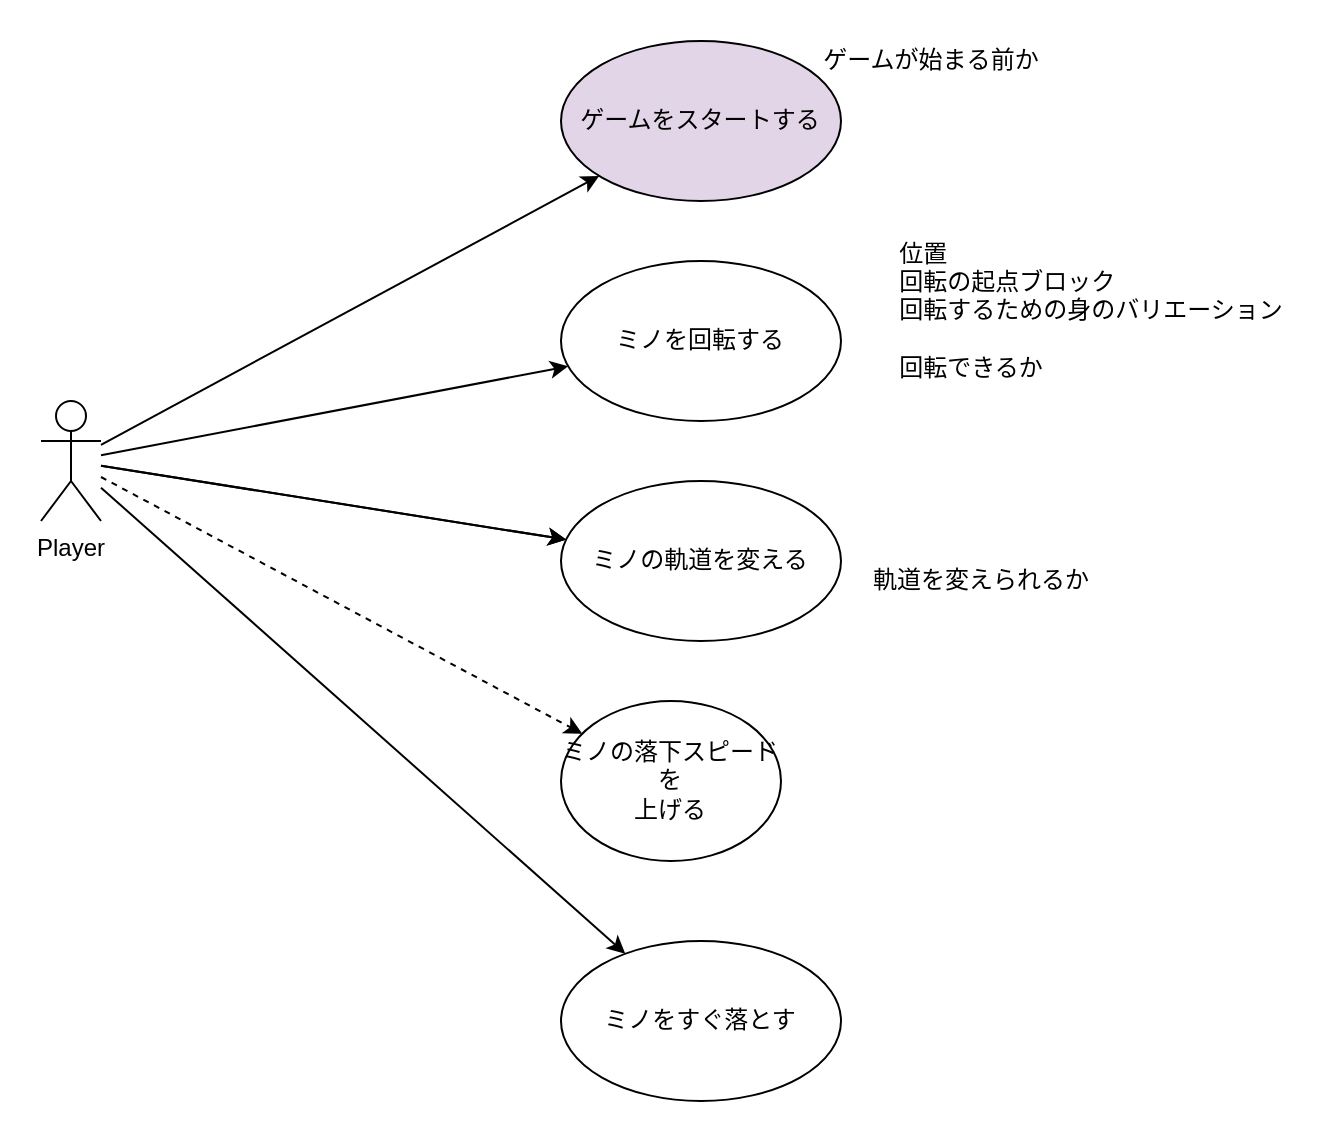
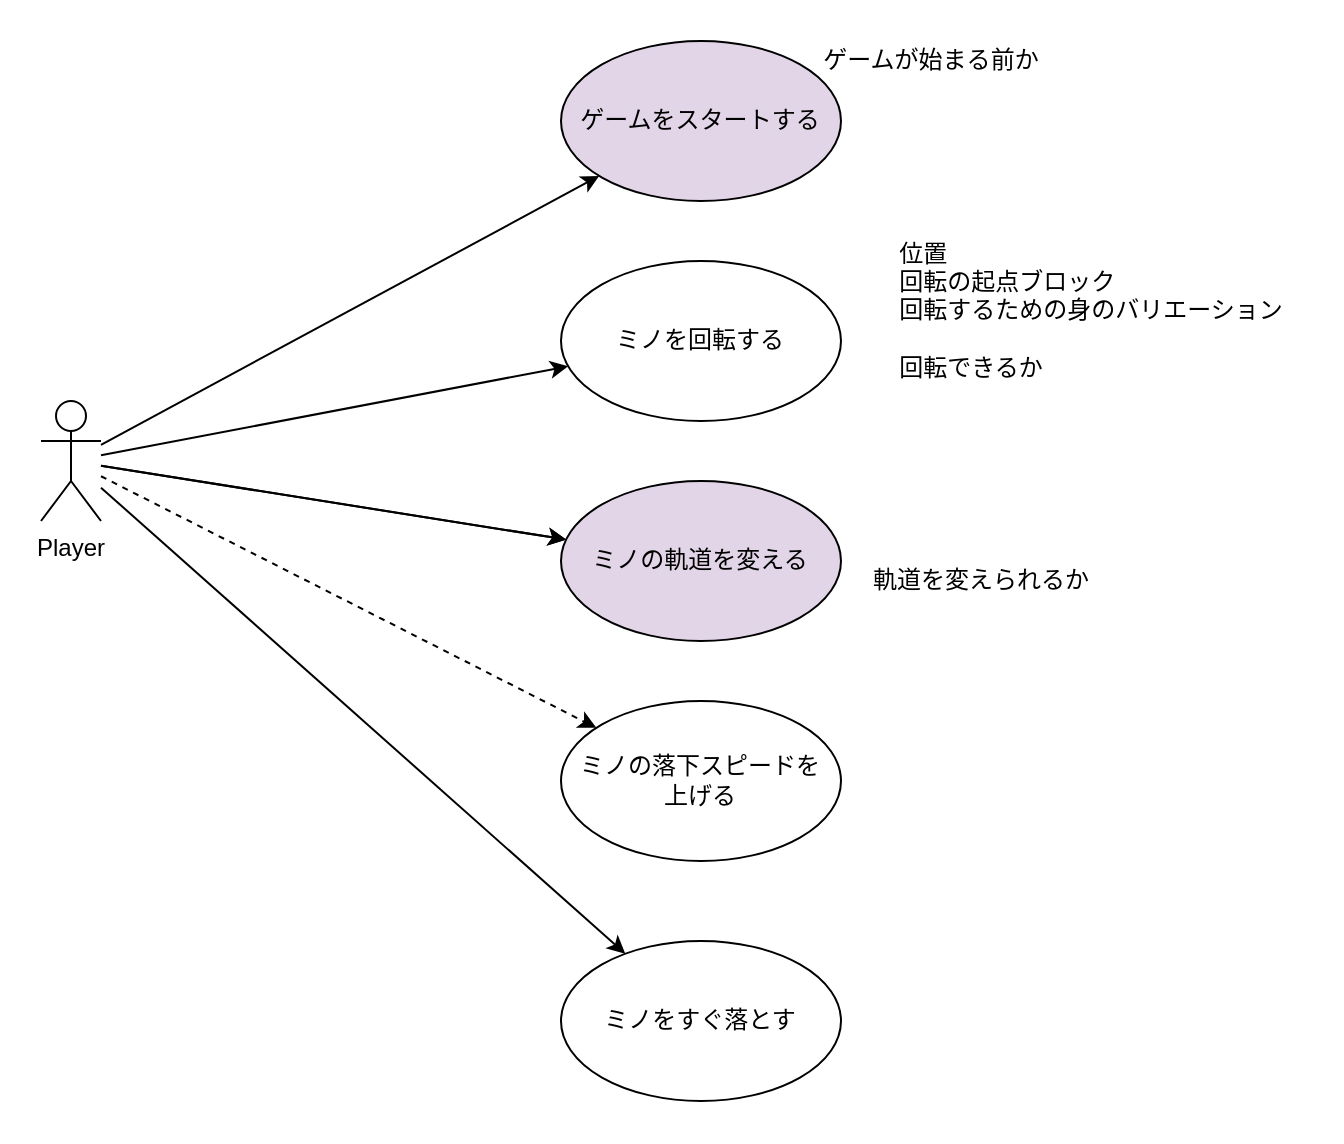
node "ミノの軌道を変える": fillcolor #ffffff -> #e1d5e7
node "ミノの落下スピードを 上げる": size 220x160 -> 280x160
